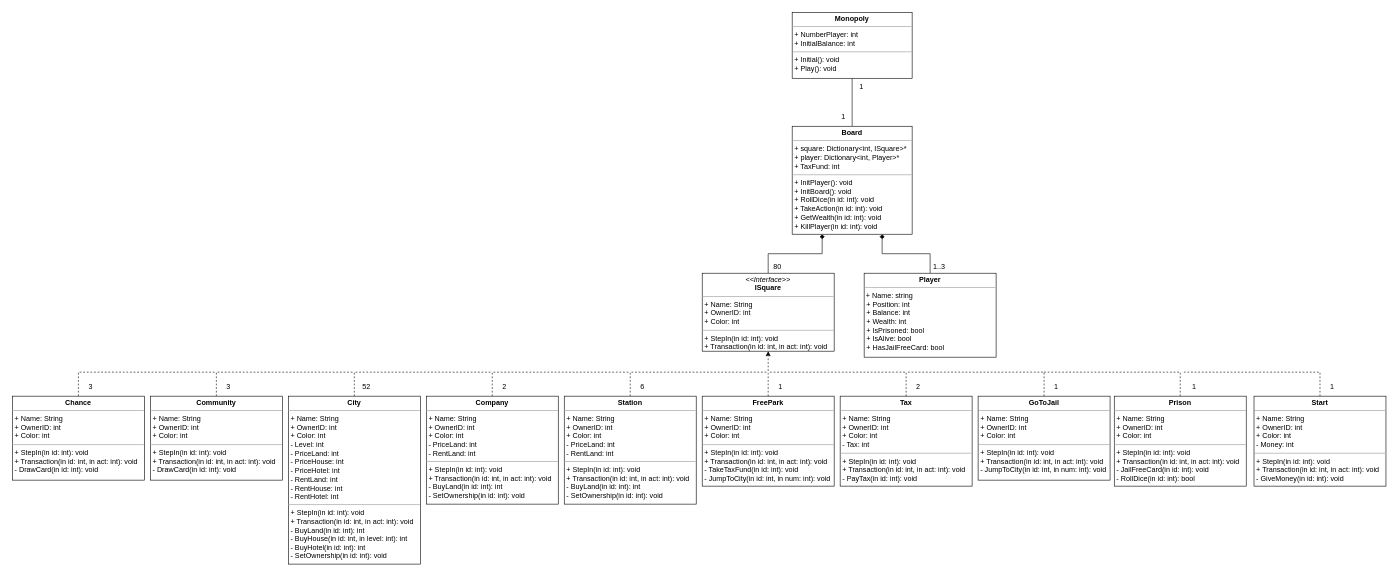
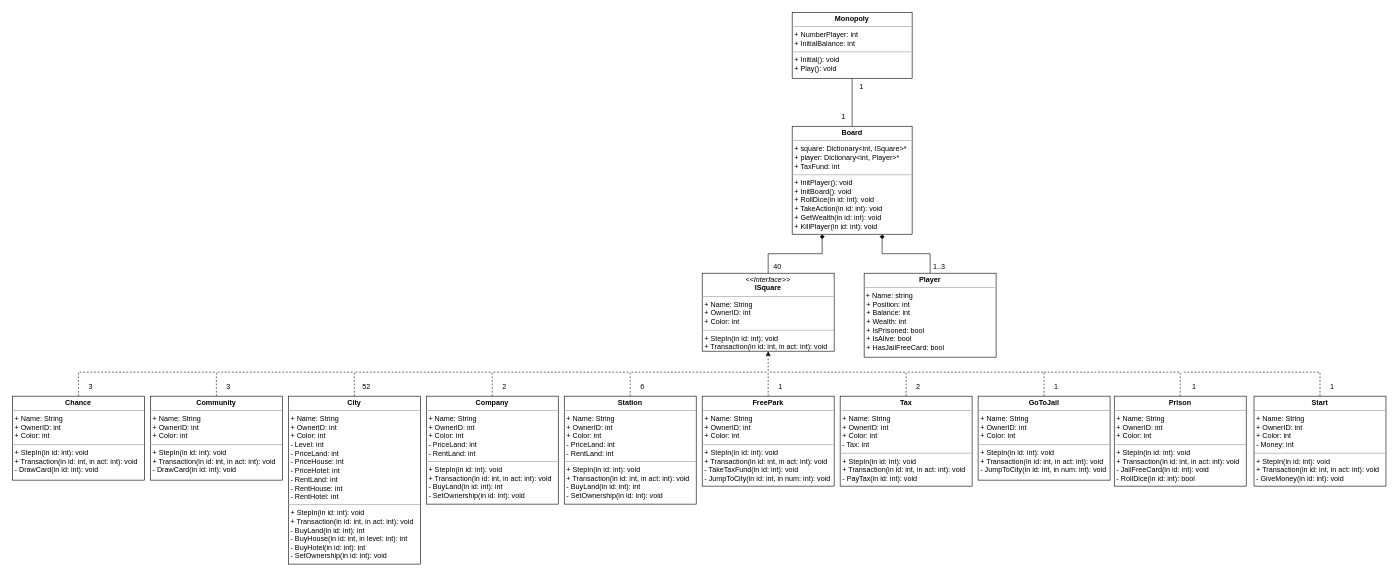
node "80": label "80" -> "40"
